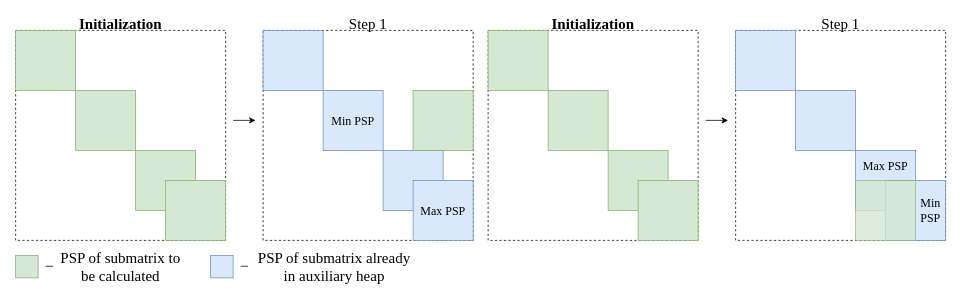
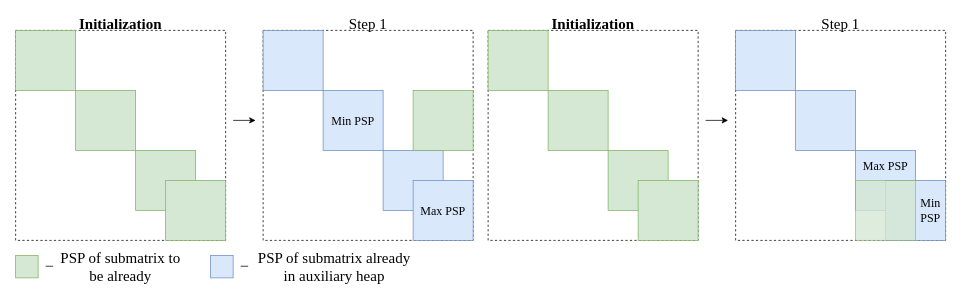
node "PSP of submatrix to be calculated": label "PSP of submatrix to be calculated" -> "PSP of submatrix to be already"
